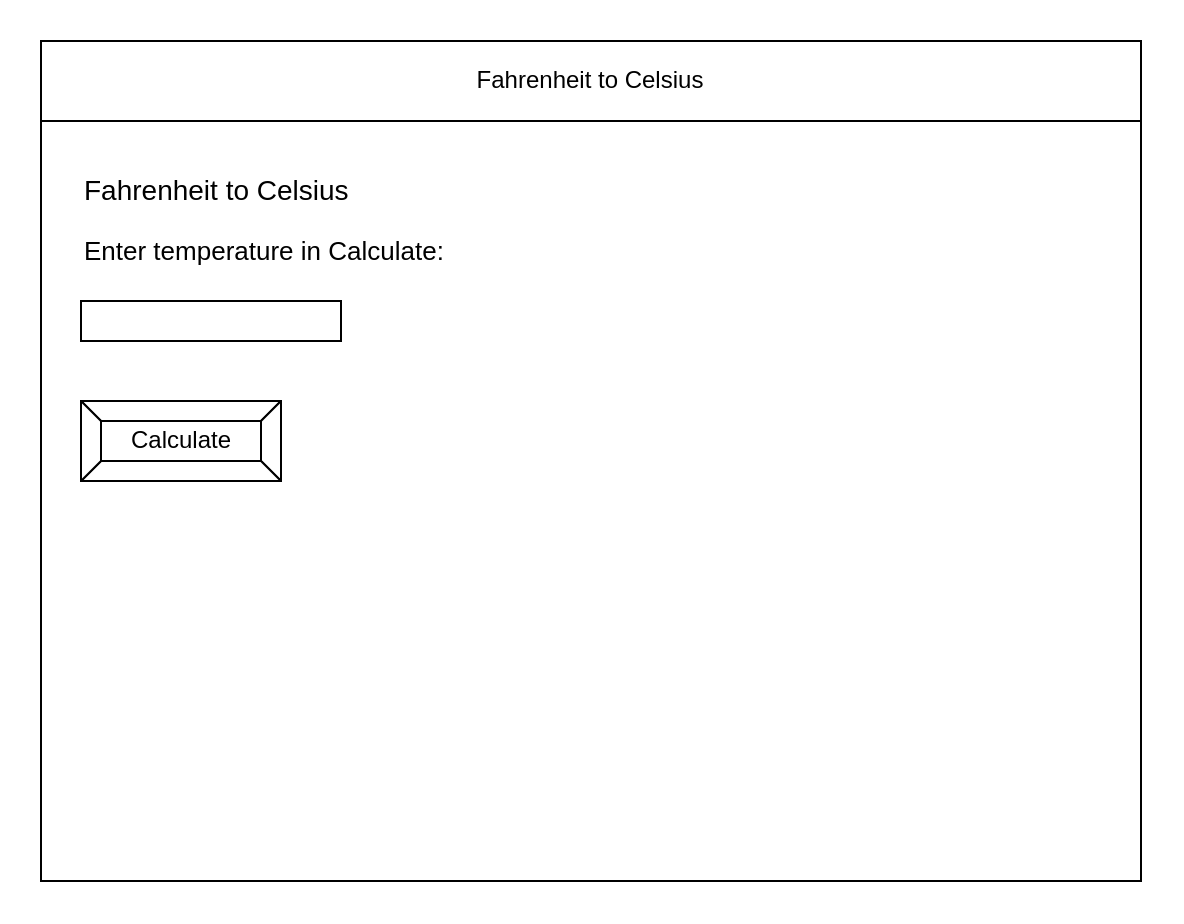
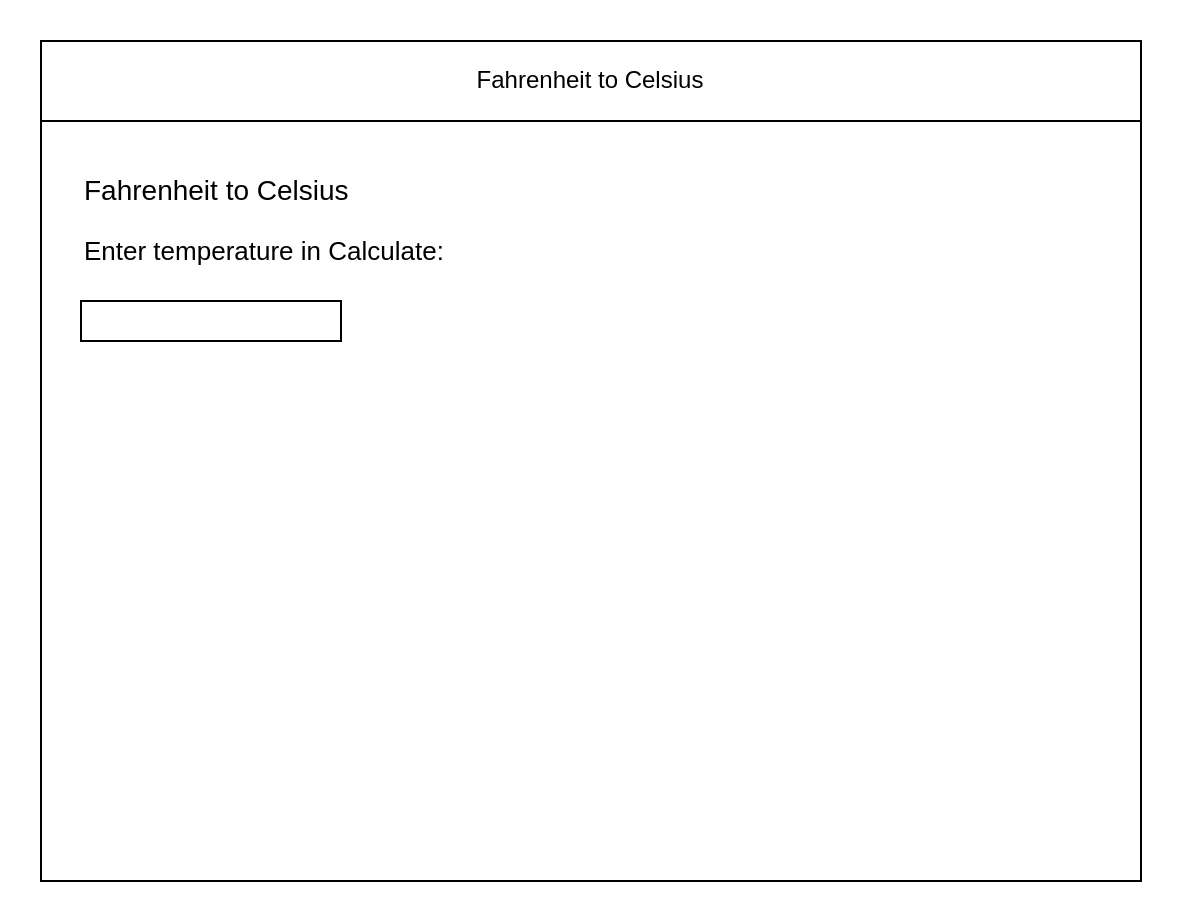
node "Calculate": removed
